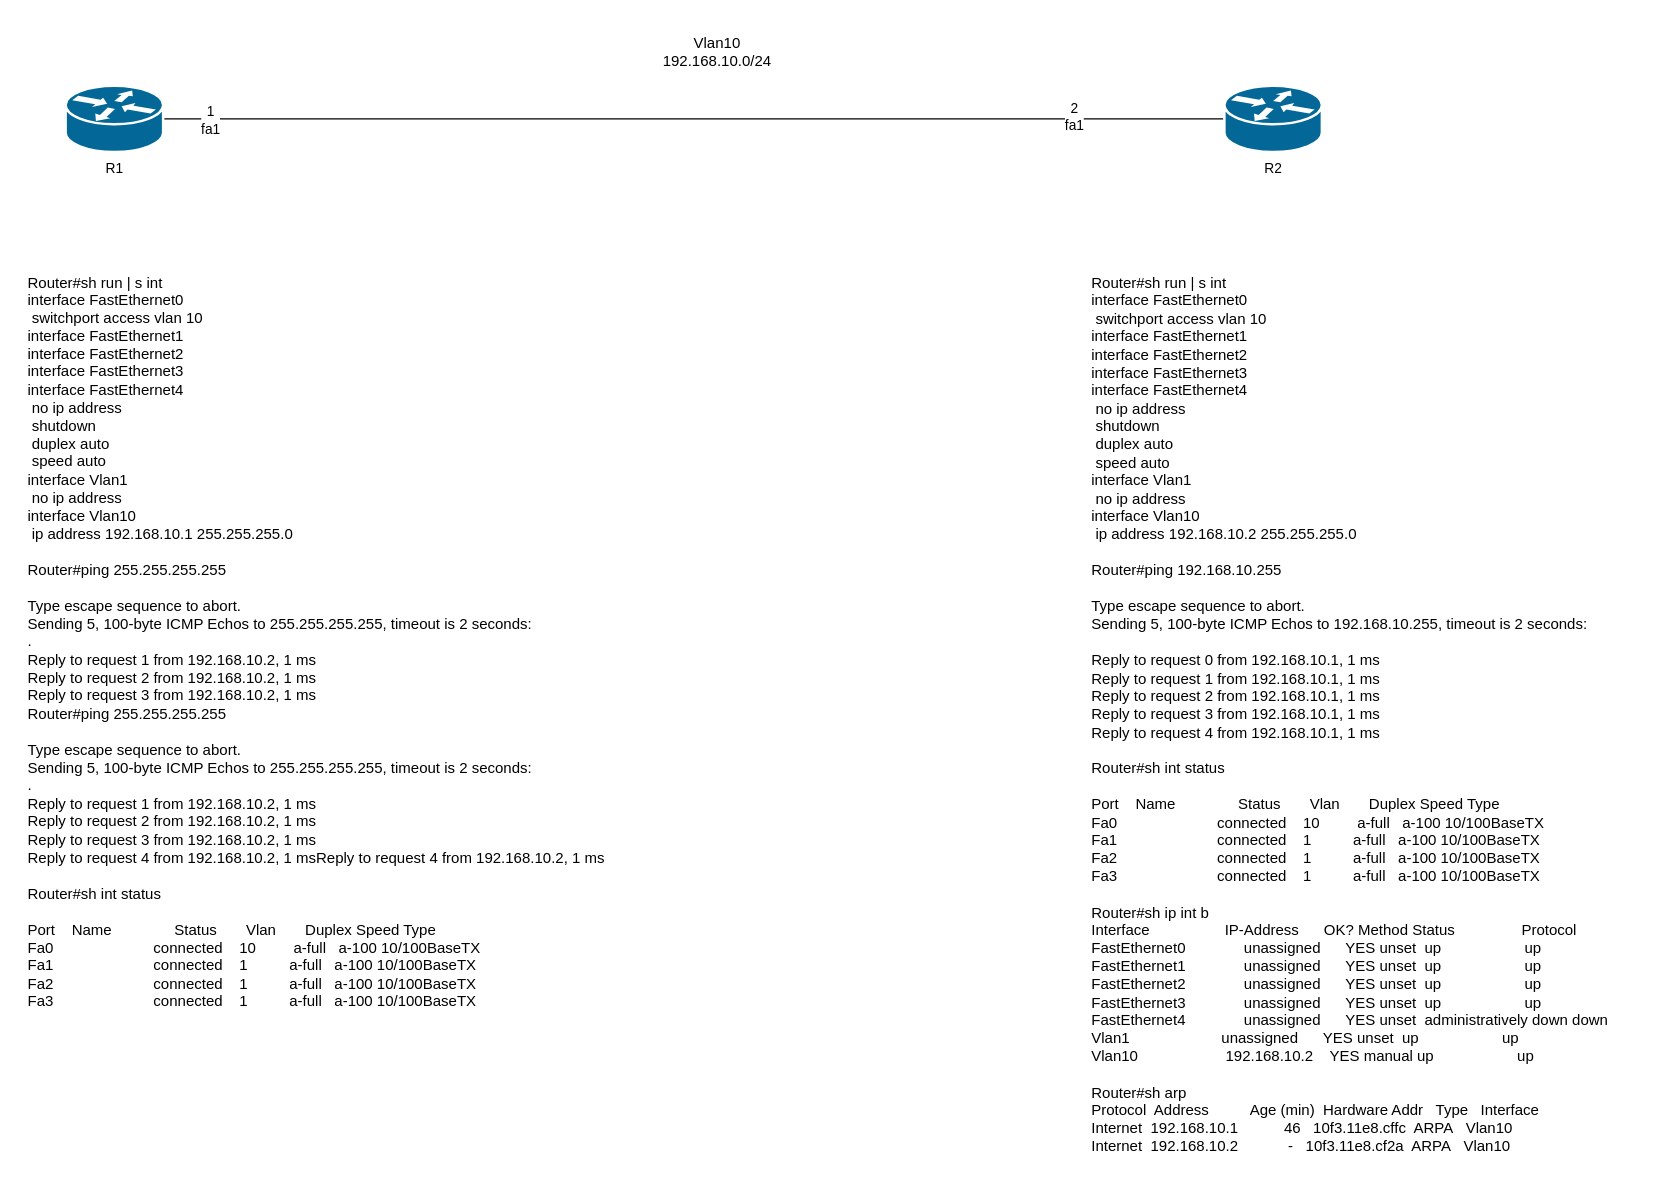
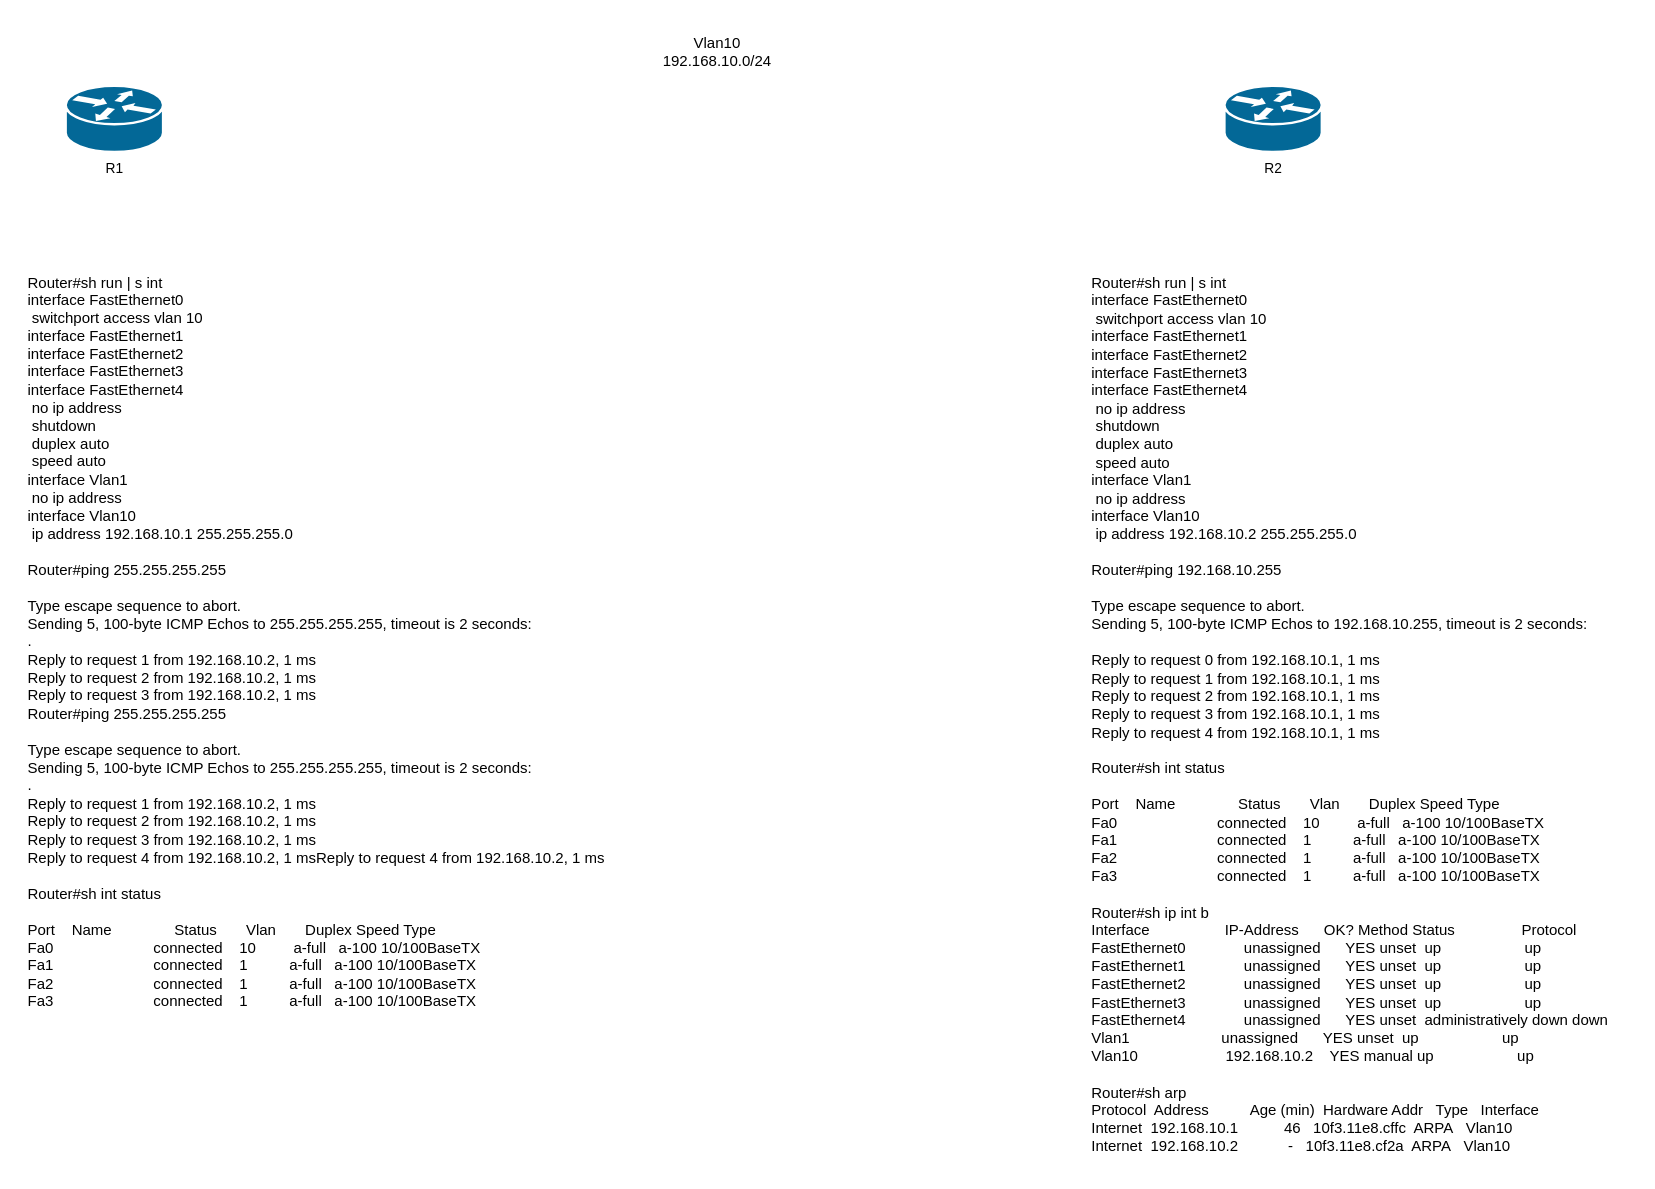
edge "R1" -- "R2": removed, labels "1 fa1", "2 fa1"
